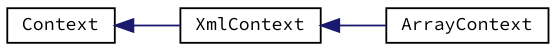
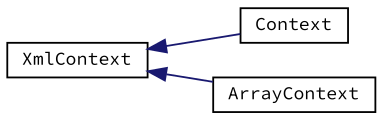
edge "XmlContext" -> "Context": reversed
